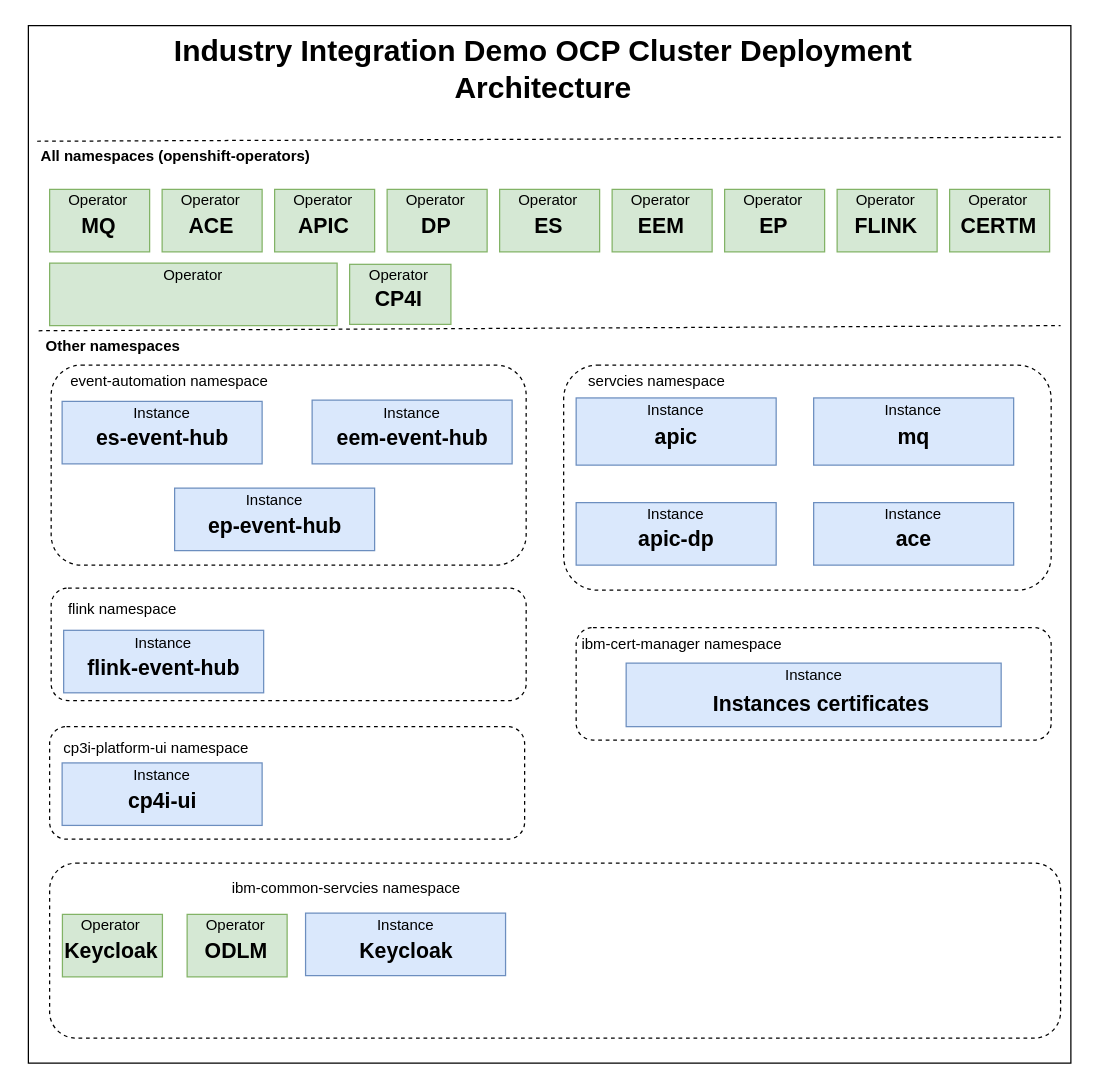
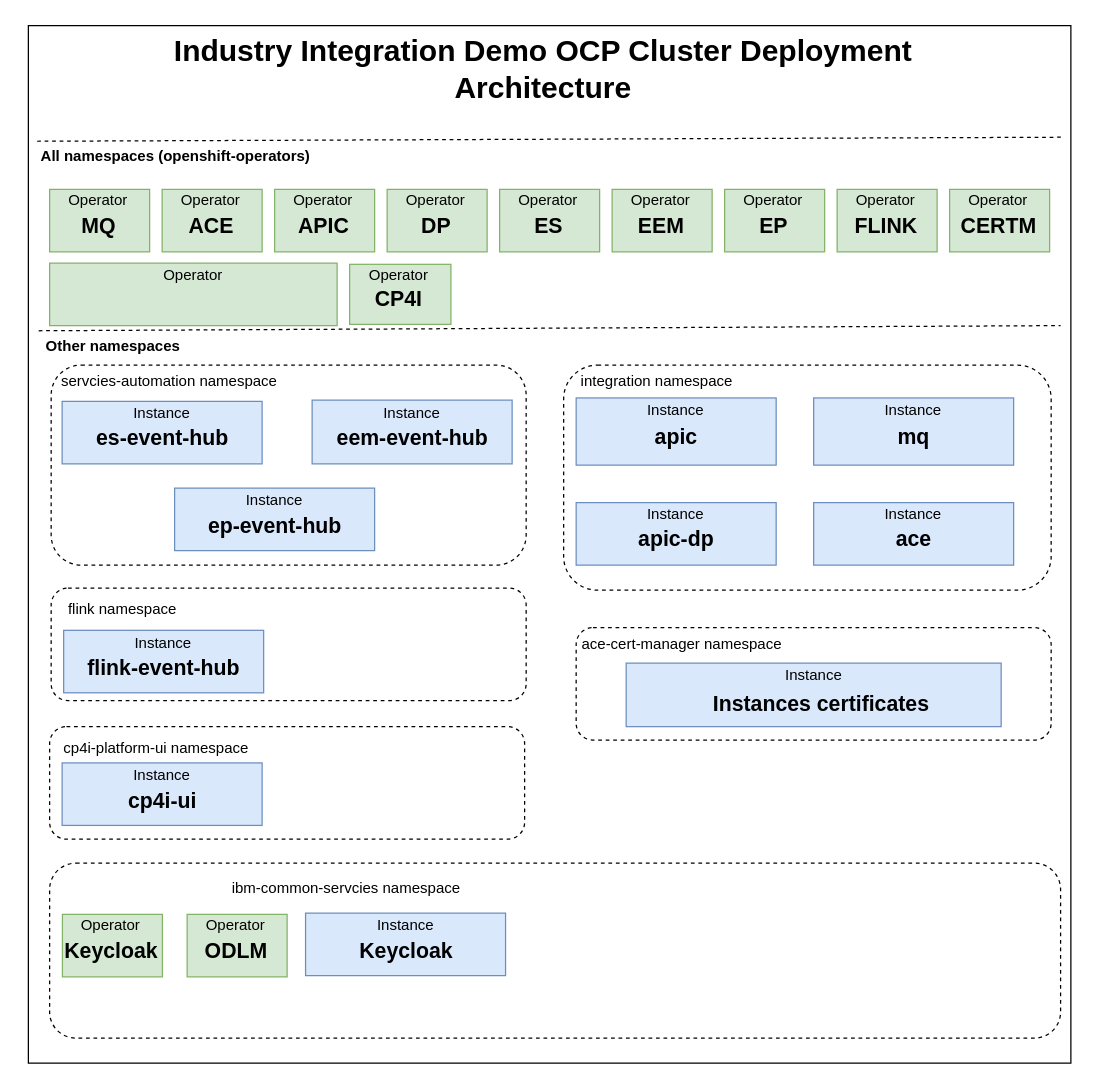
node "event-automation namespace": label "event-automation namespace" -> "servcies-automation namespace"
node "servcies namespace": label "servcies namespace" -> "integration namespace"
node "ibm-cert-manager namespace": label "ibm-cert-manager namespace" -> "ace-cert-manager namespace"
node "cp3i-platform-ui namespace": label "cp3i-platform-ui namespace" -> "cp4i-platform-ui namespace"
